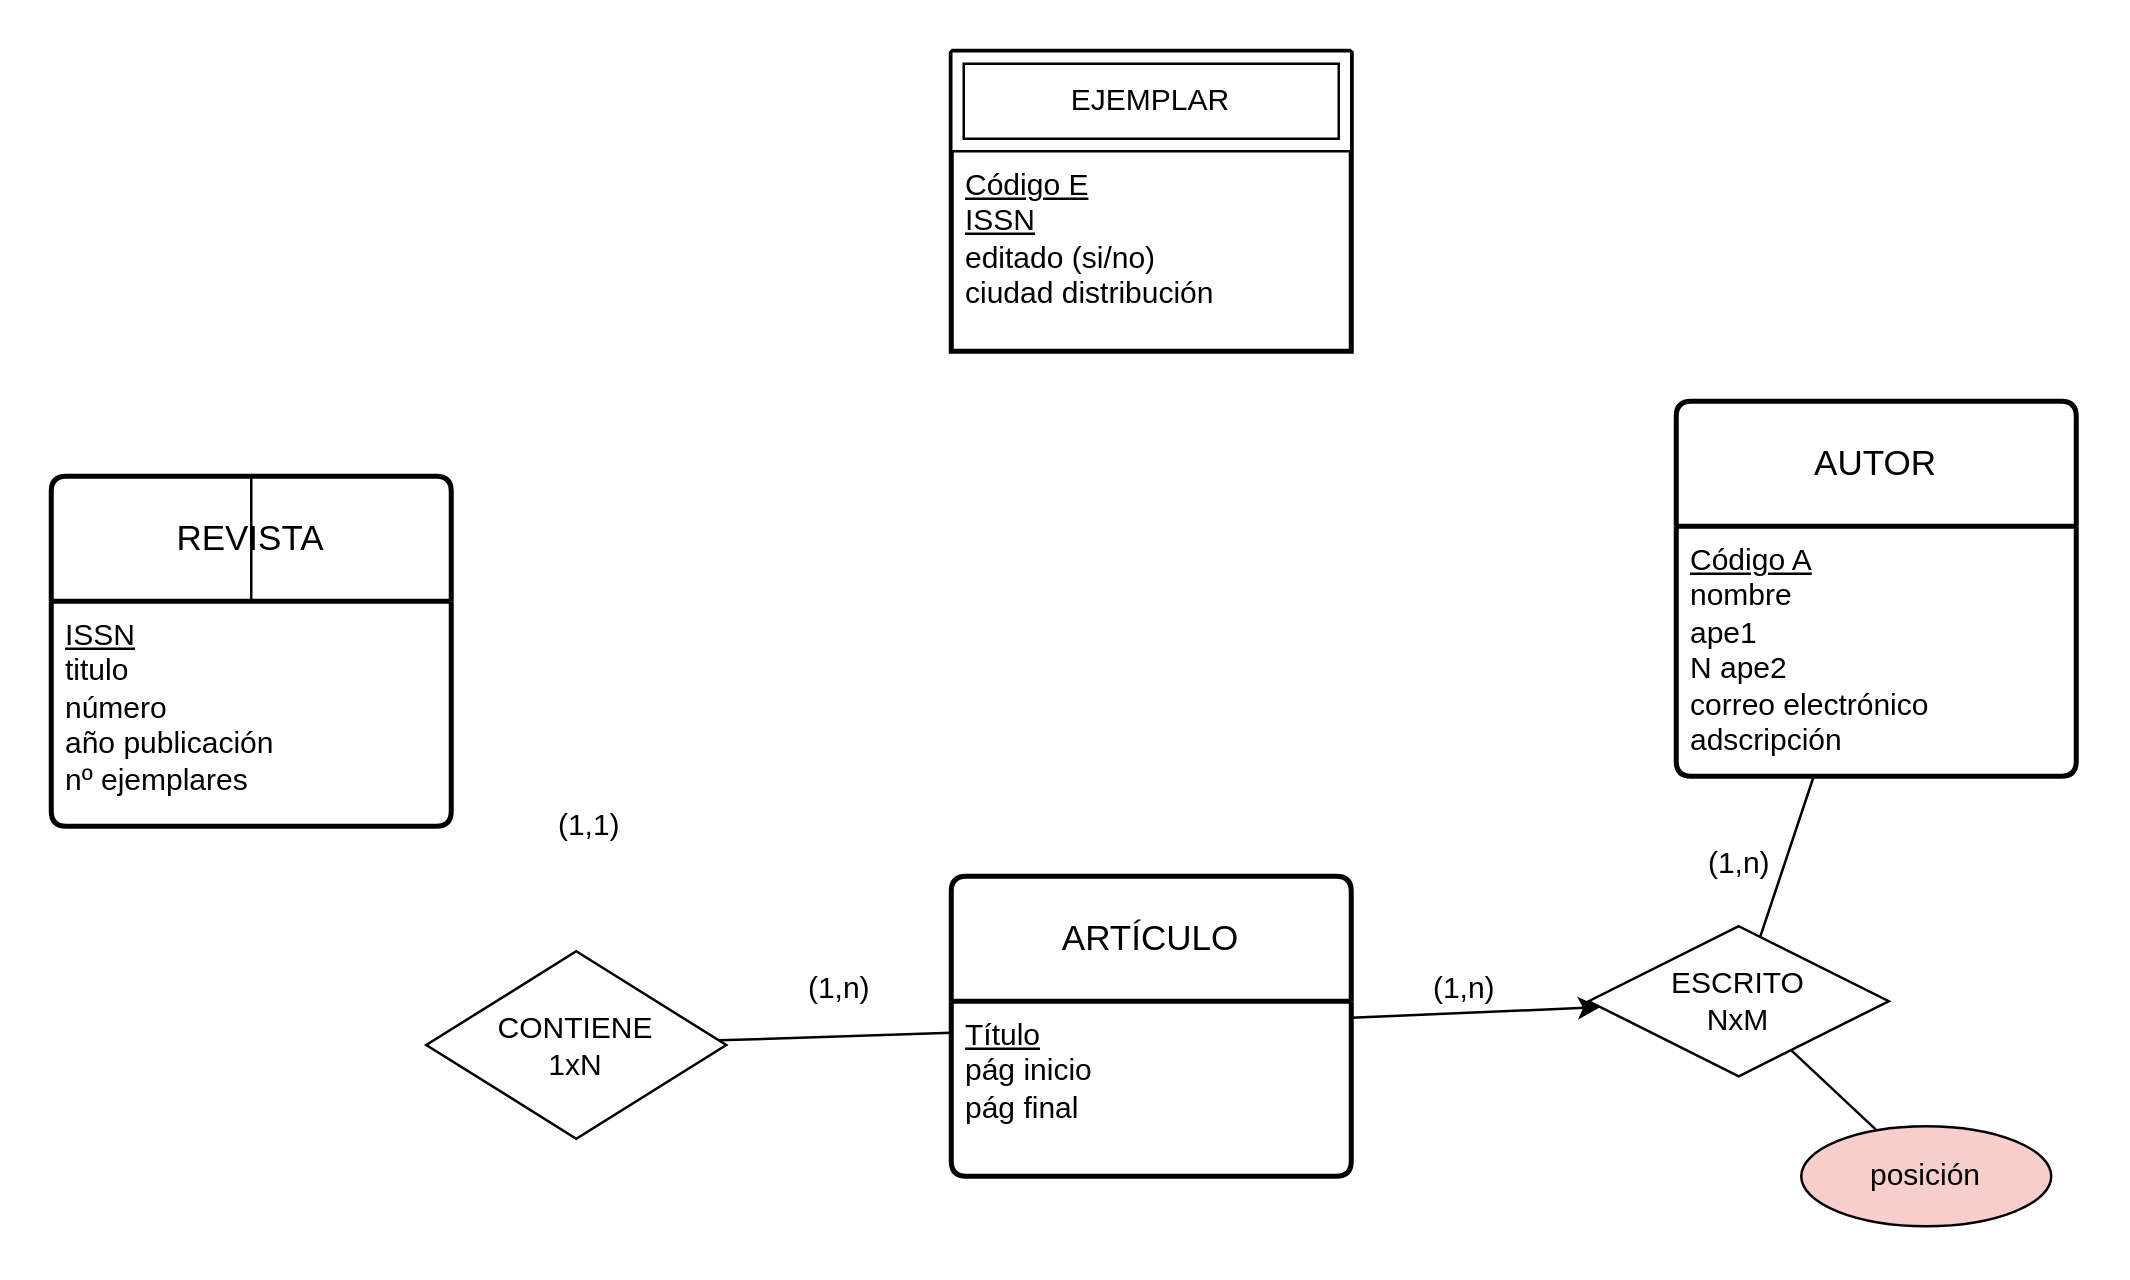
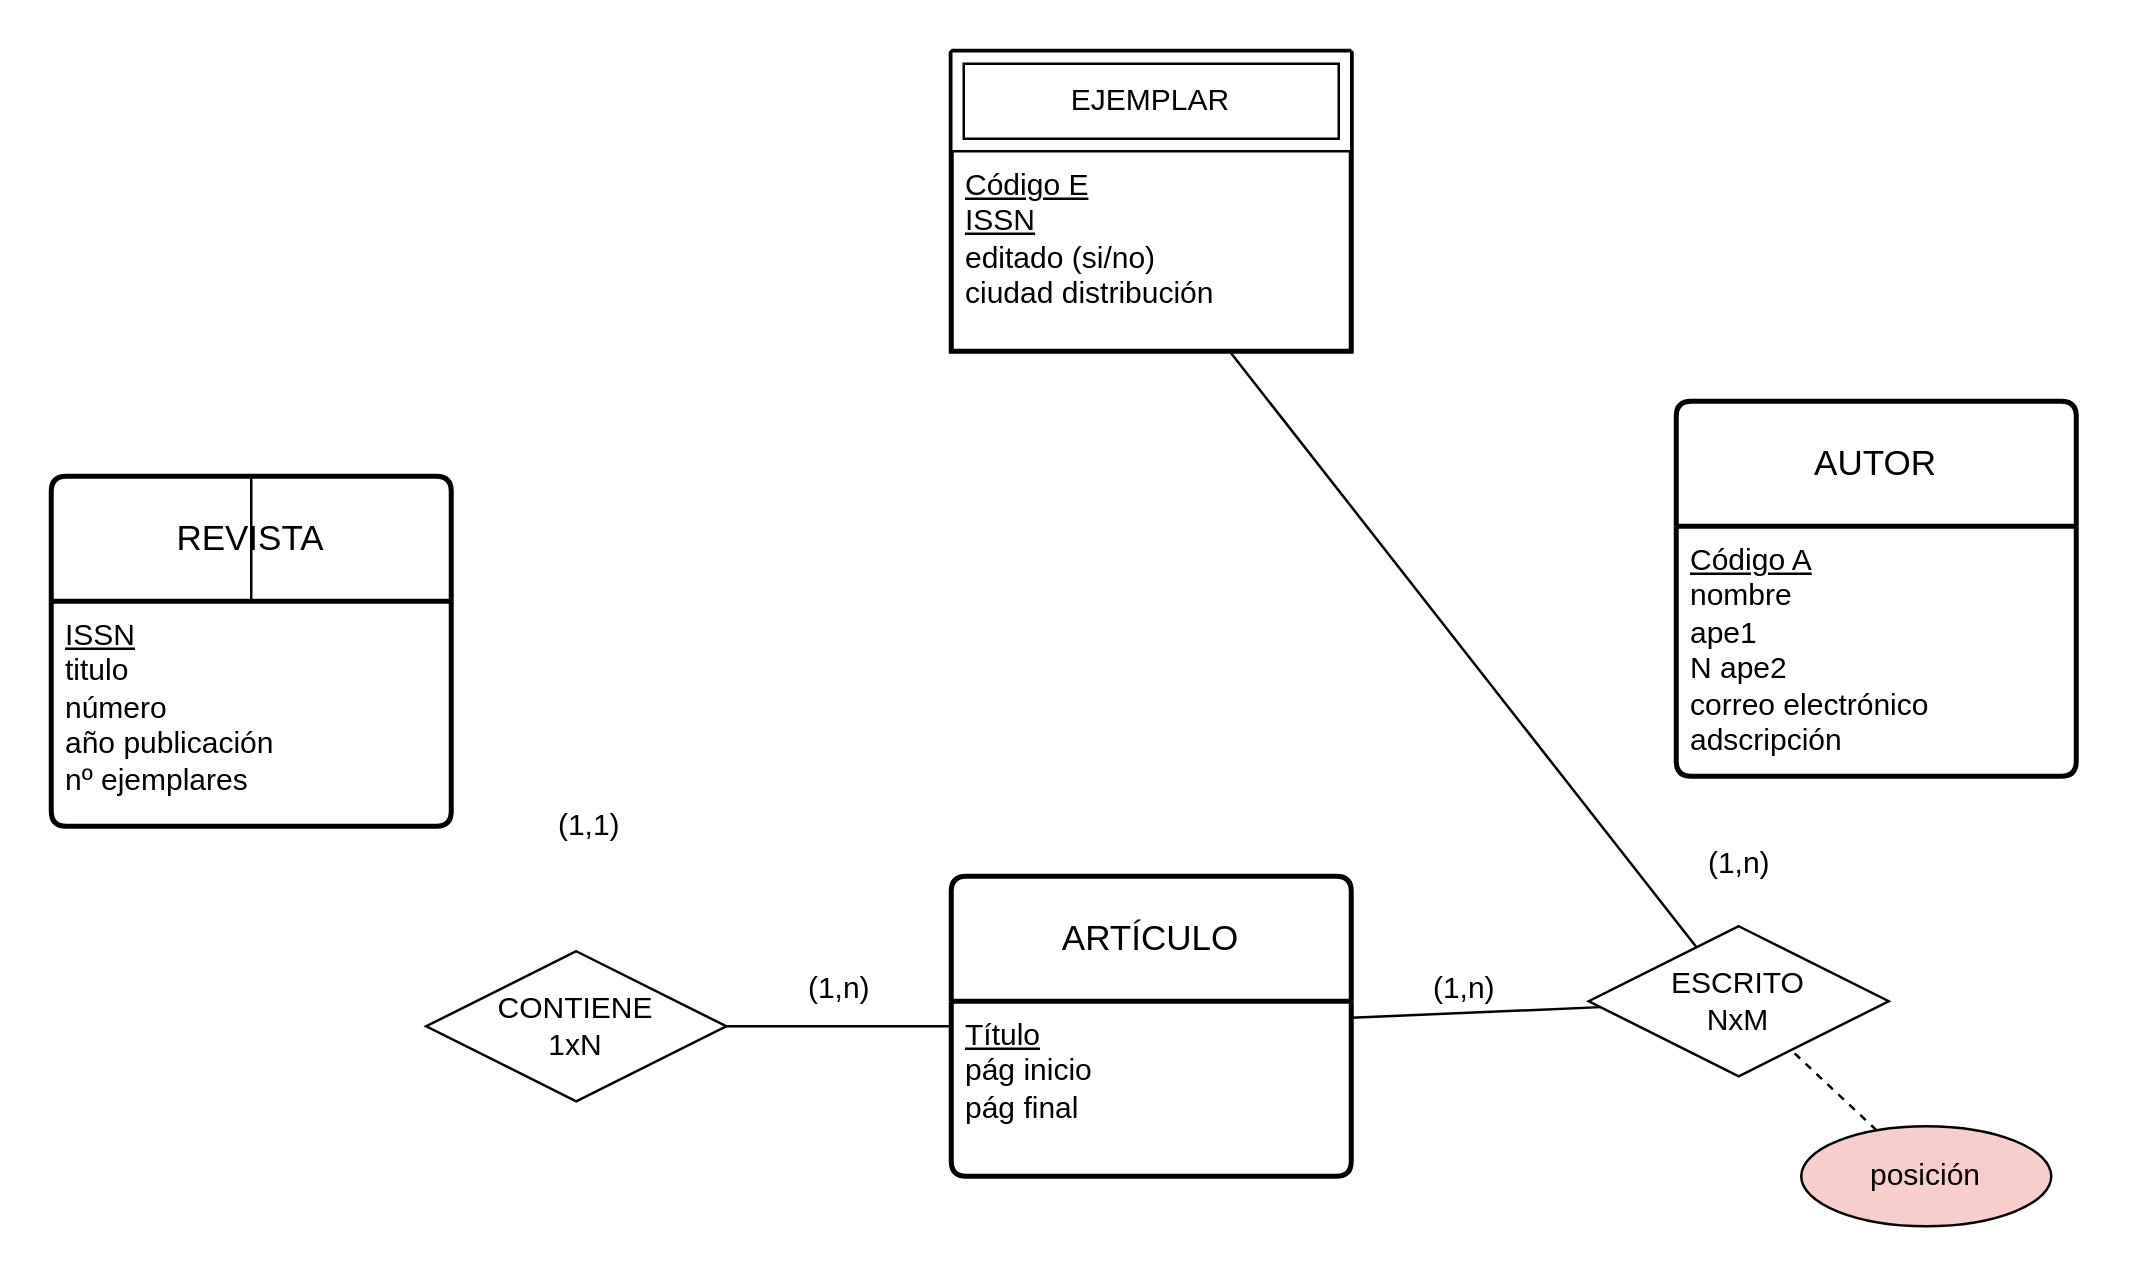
edge "AUTOR" -- "ESCRITO NxM": now "Código E ISSN editado (si/no) ciudad distribución" -- "ESCRITO NxM"
edge "ARTÍCULO" -> "ESCRITO NxM": arrowhead classic -> none
node "CONTIENE 1xN": size 300x188 -> 300x150
edge "ESCRITO NxM" -- "posición": style solid -> dashed
